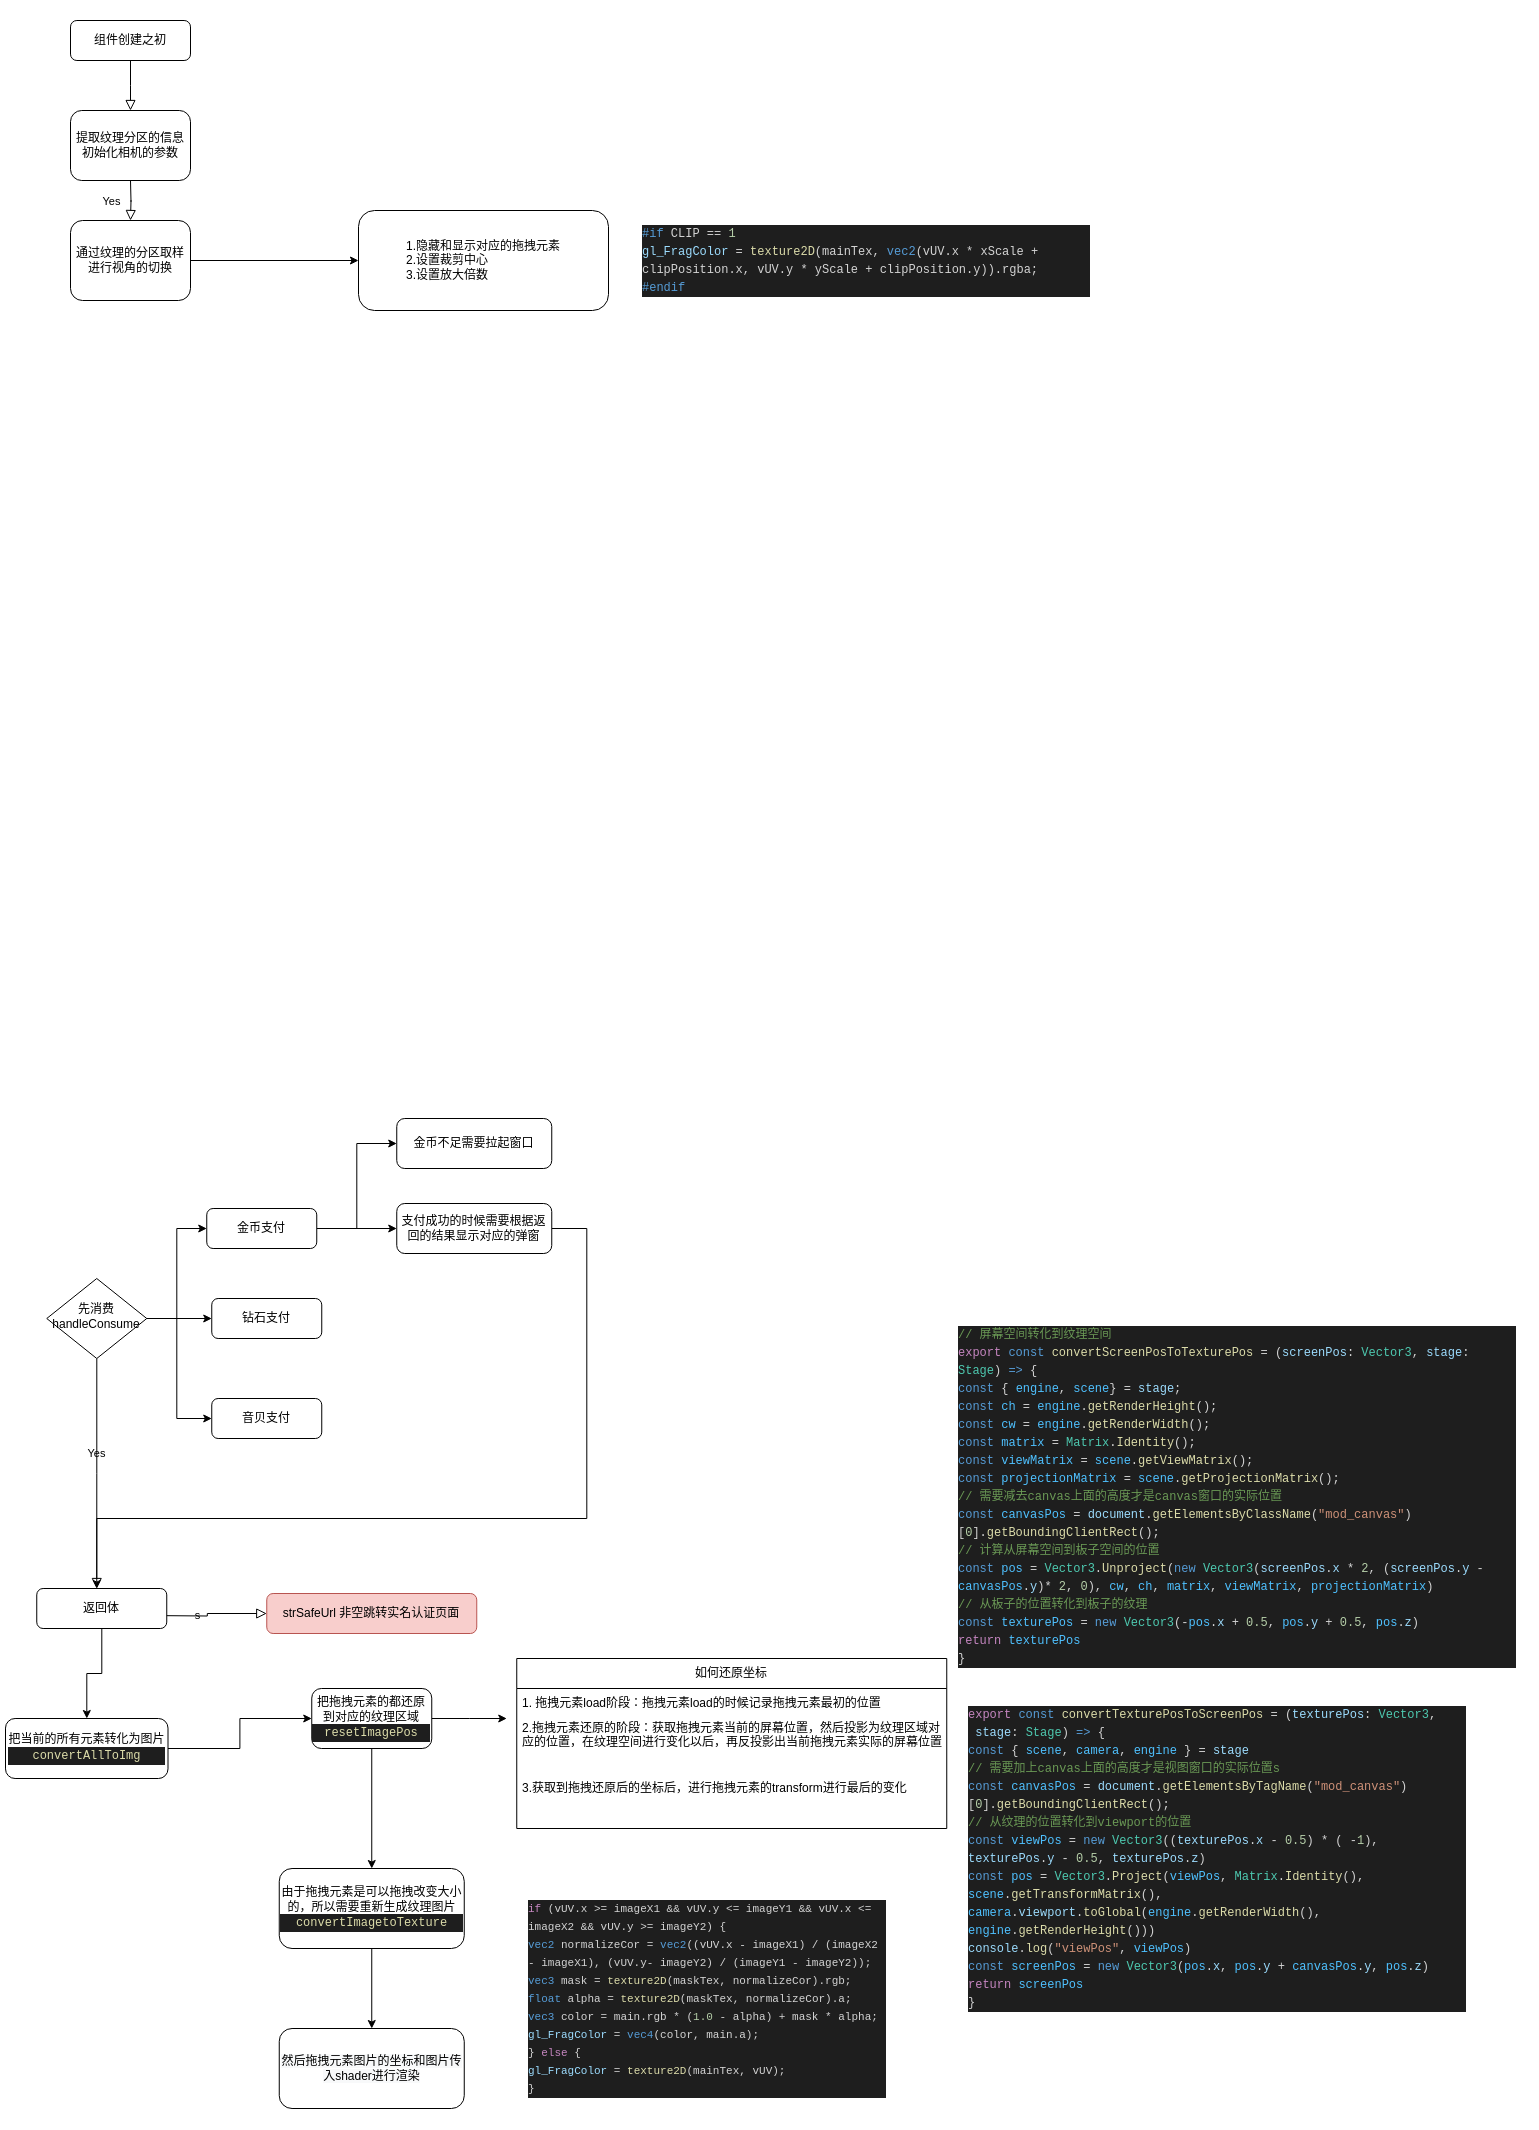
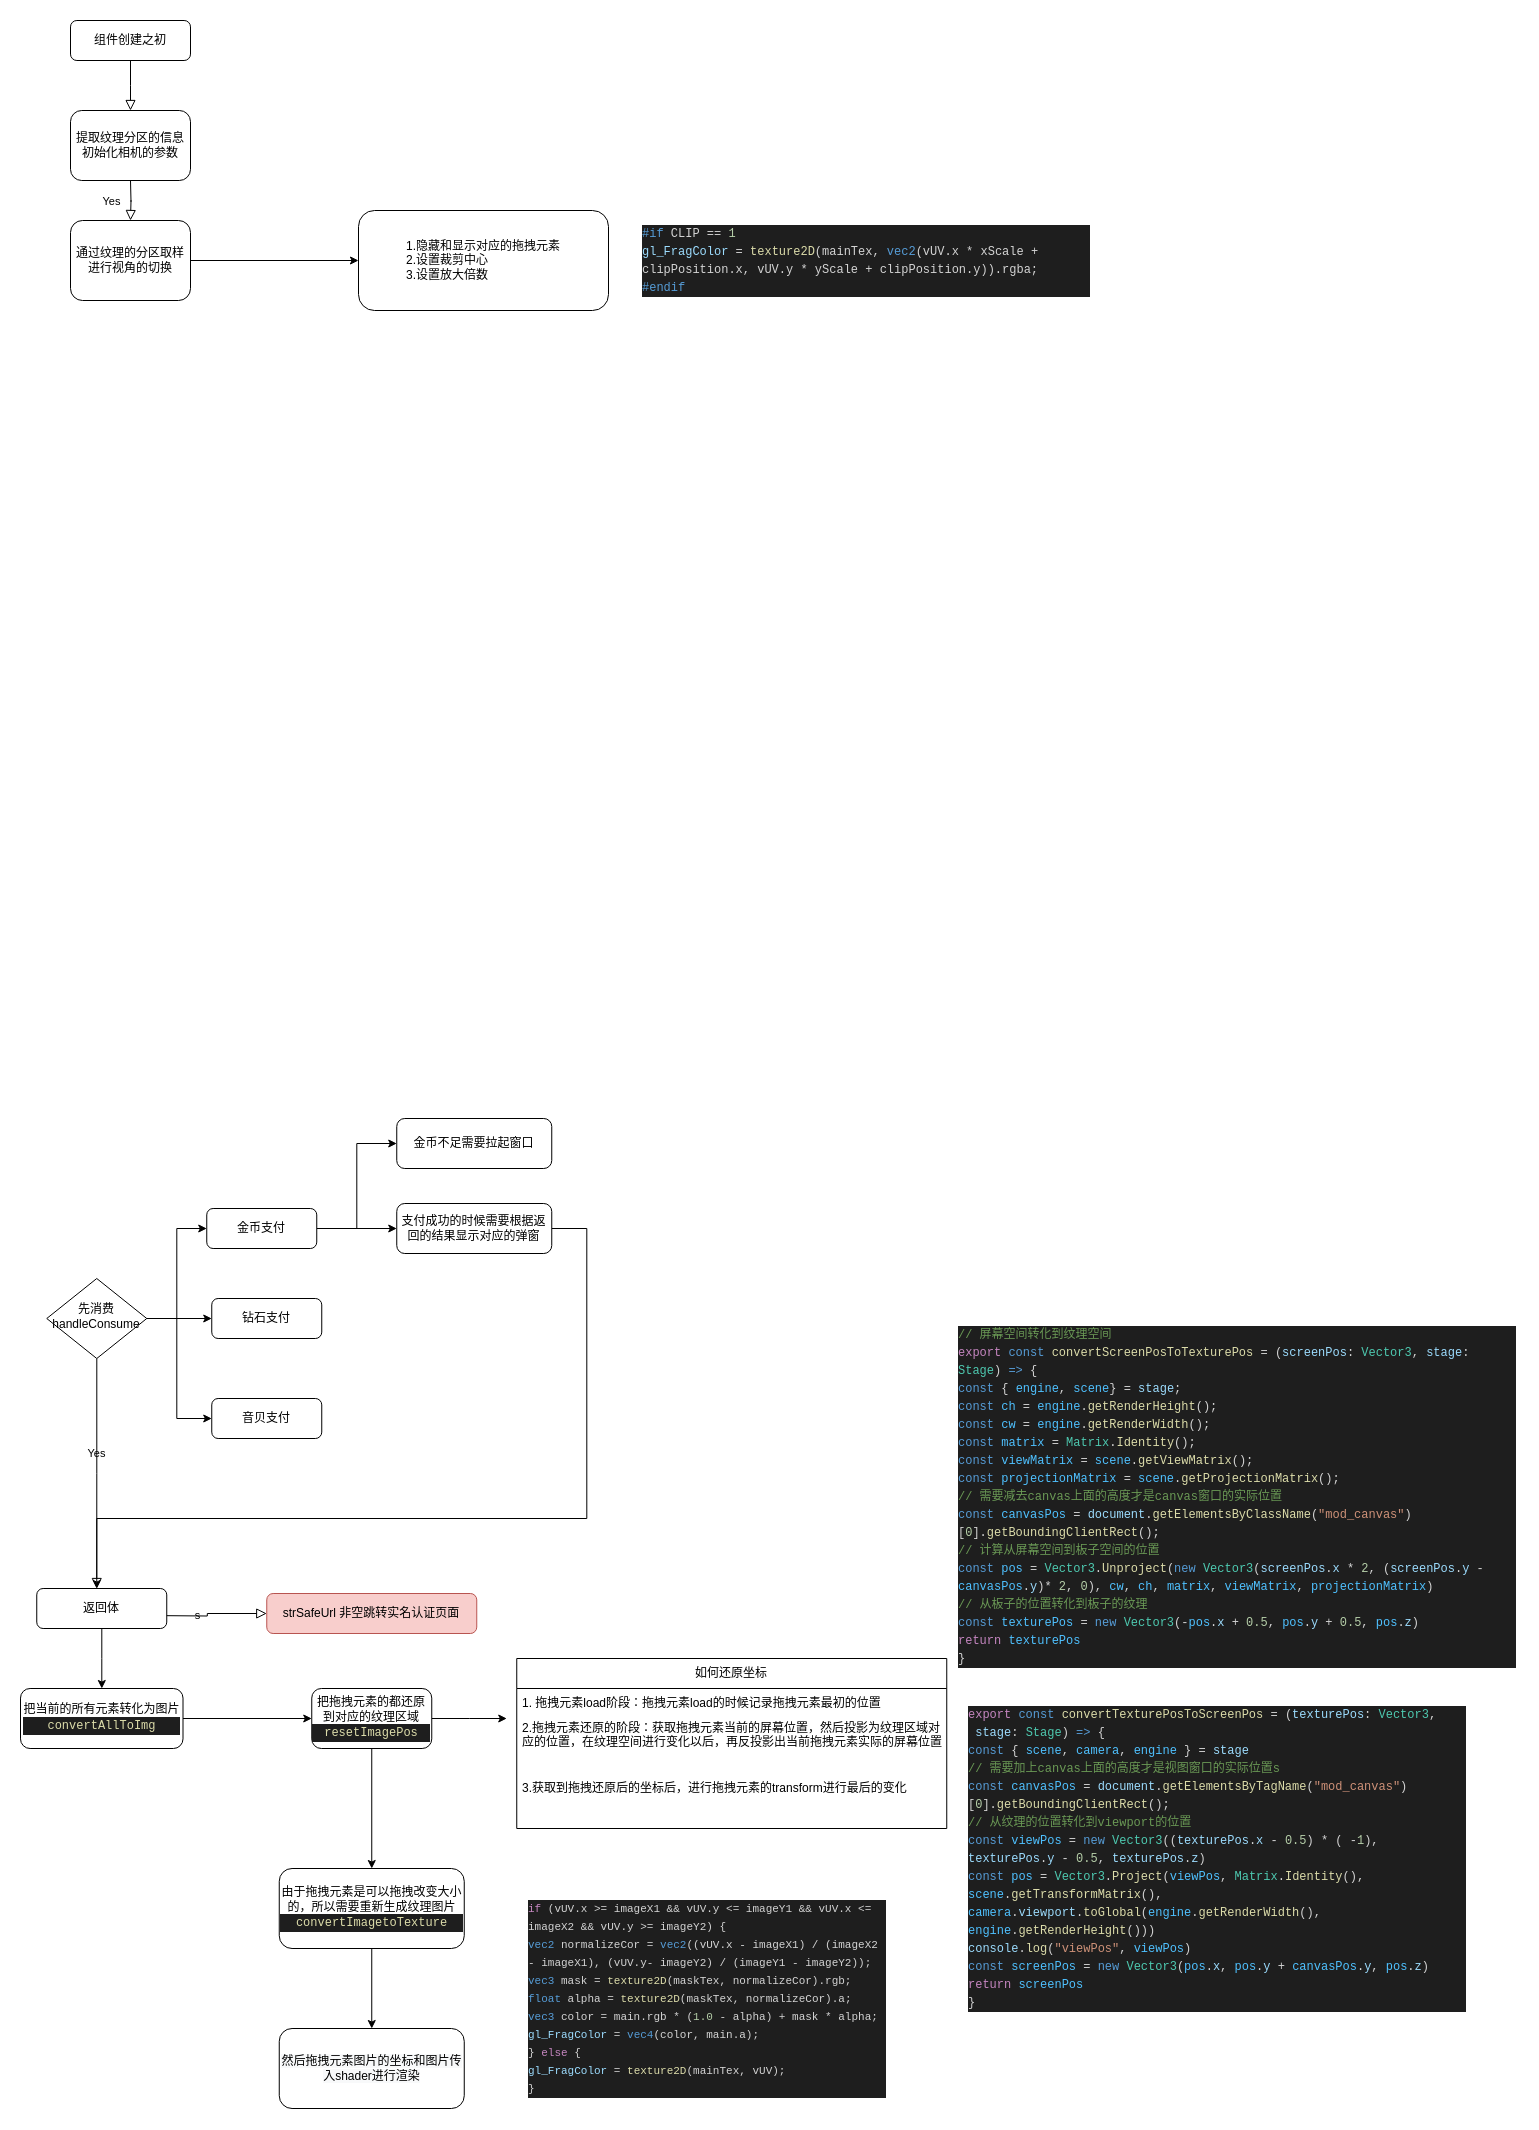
node "把当前的所有元素转化为图片 convertAllToImg": moved (87, 1749) -> (102, 1719)
